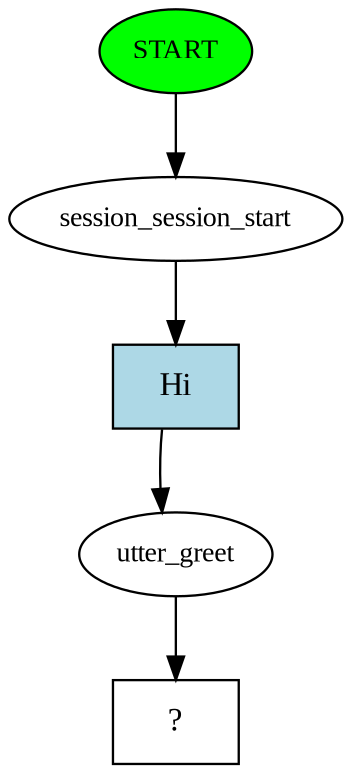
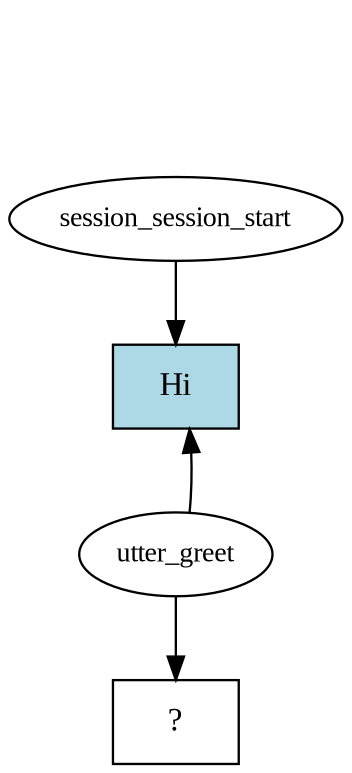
node "START": removed
edge "Hi" -> "utter_greet": reversed
